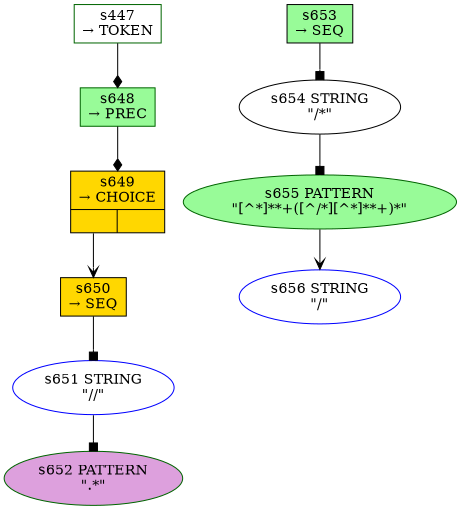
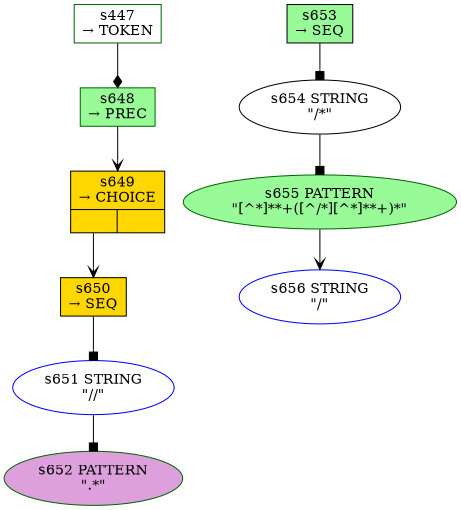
edge "s648 → PREC" -> "s649": arrowhead diamond -> vee
